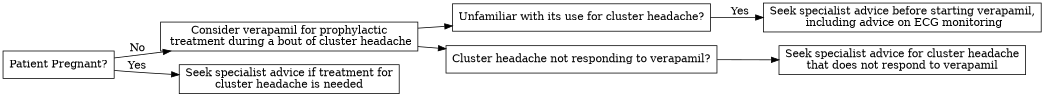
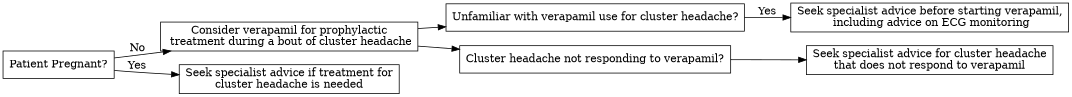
node "Unfamiliar with its use for cluster headache?": label "Unfamiliar with its use for cluster headache?" -> "Unfamiliar with verapamil use for cluster headache?"
